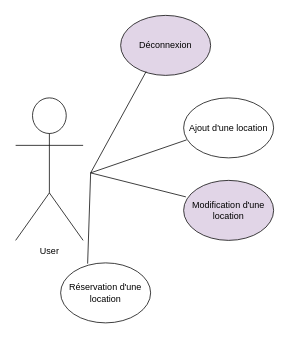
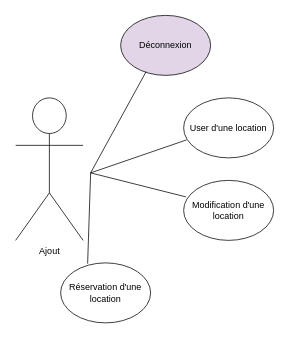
node "Ajout d'une location": label "Ajout d'une location" -> "User d'une location"
node "Modification d'une location": fillcolor #e1d5e7 -> #ffffff
node "User": label "User" -> "Ajout"
